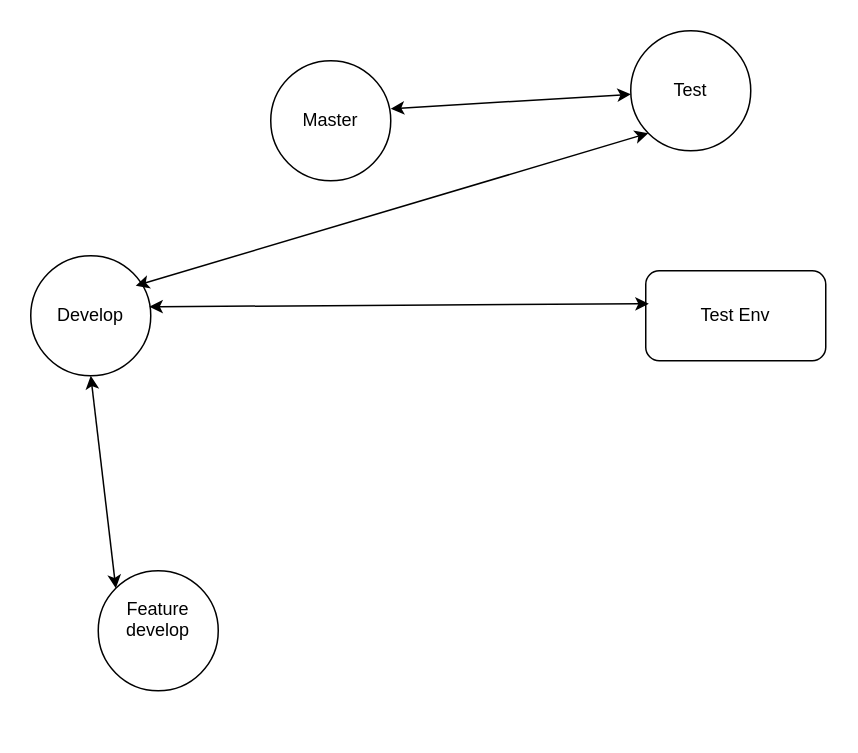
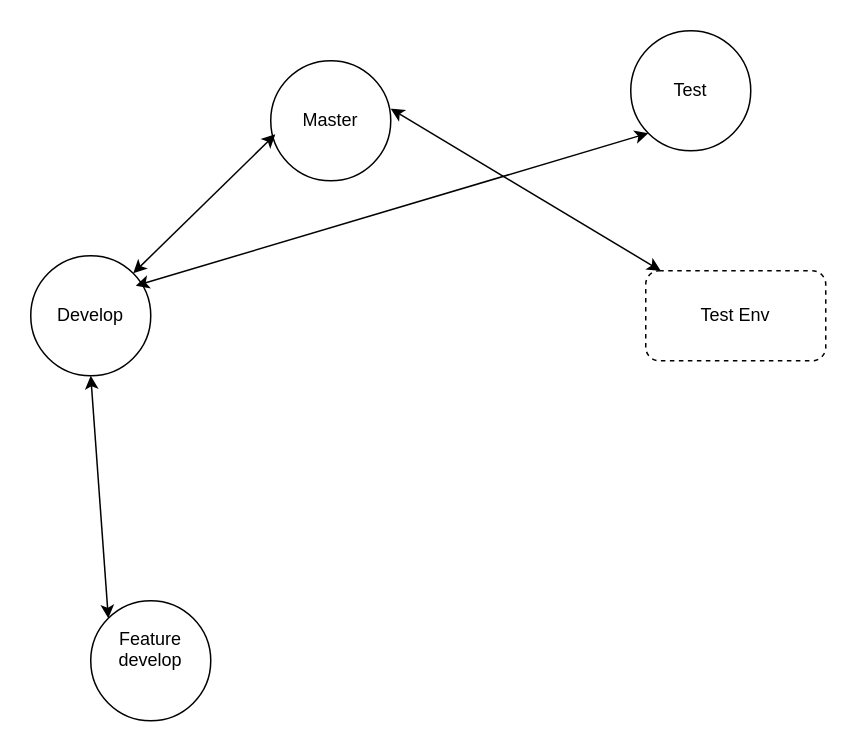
edge "Test" -- "Master": now "Test Env" -- "Master"
edge "Master" -- "Develop": added
edge "Develop" -- "Test Env": removed
node "Test Env": style solid -> dashed
node "Feature develop": moved (158, 631) -> (151, 661)
